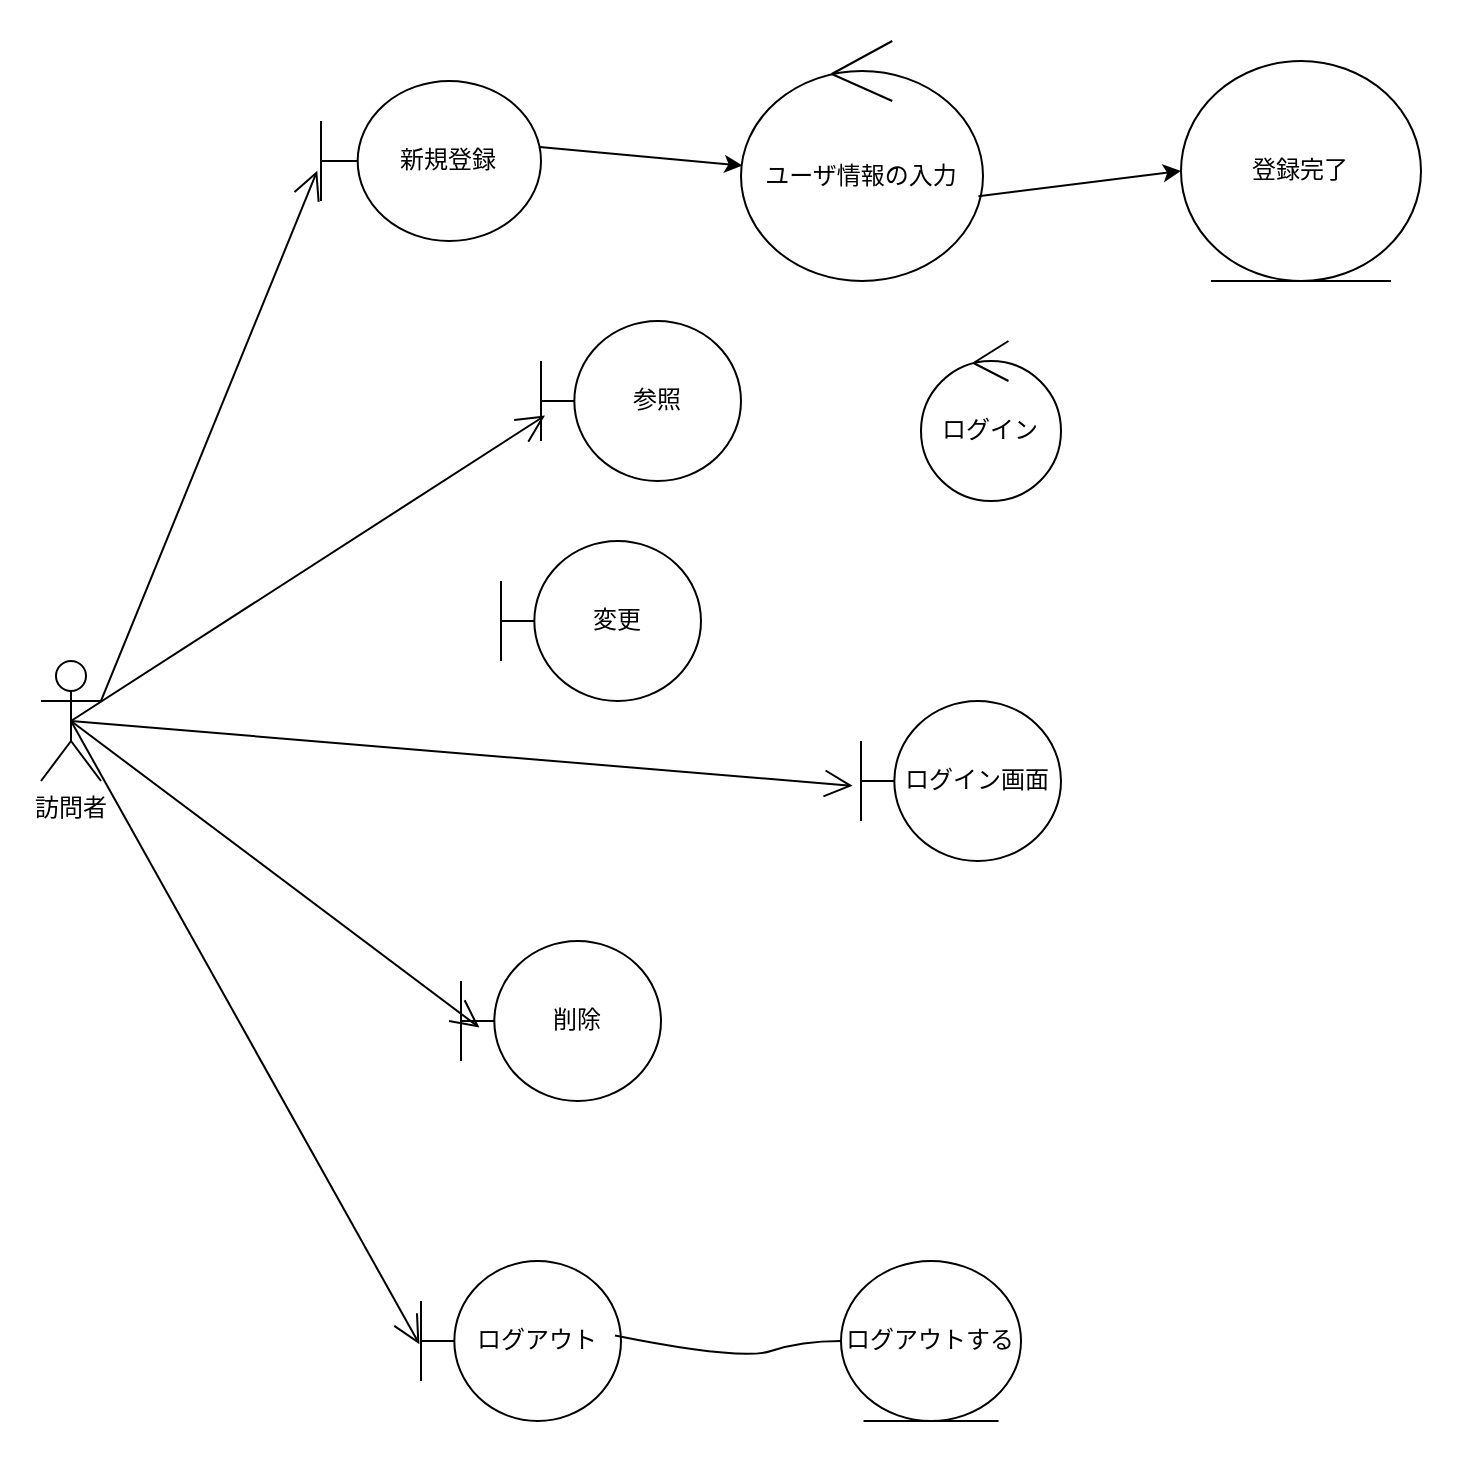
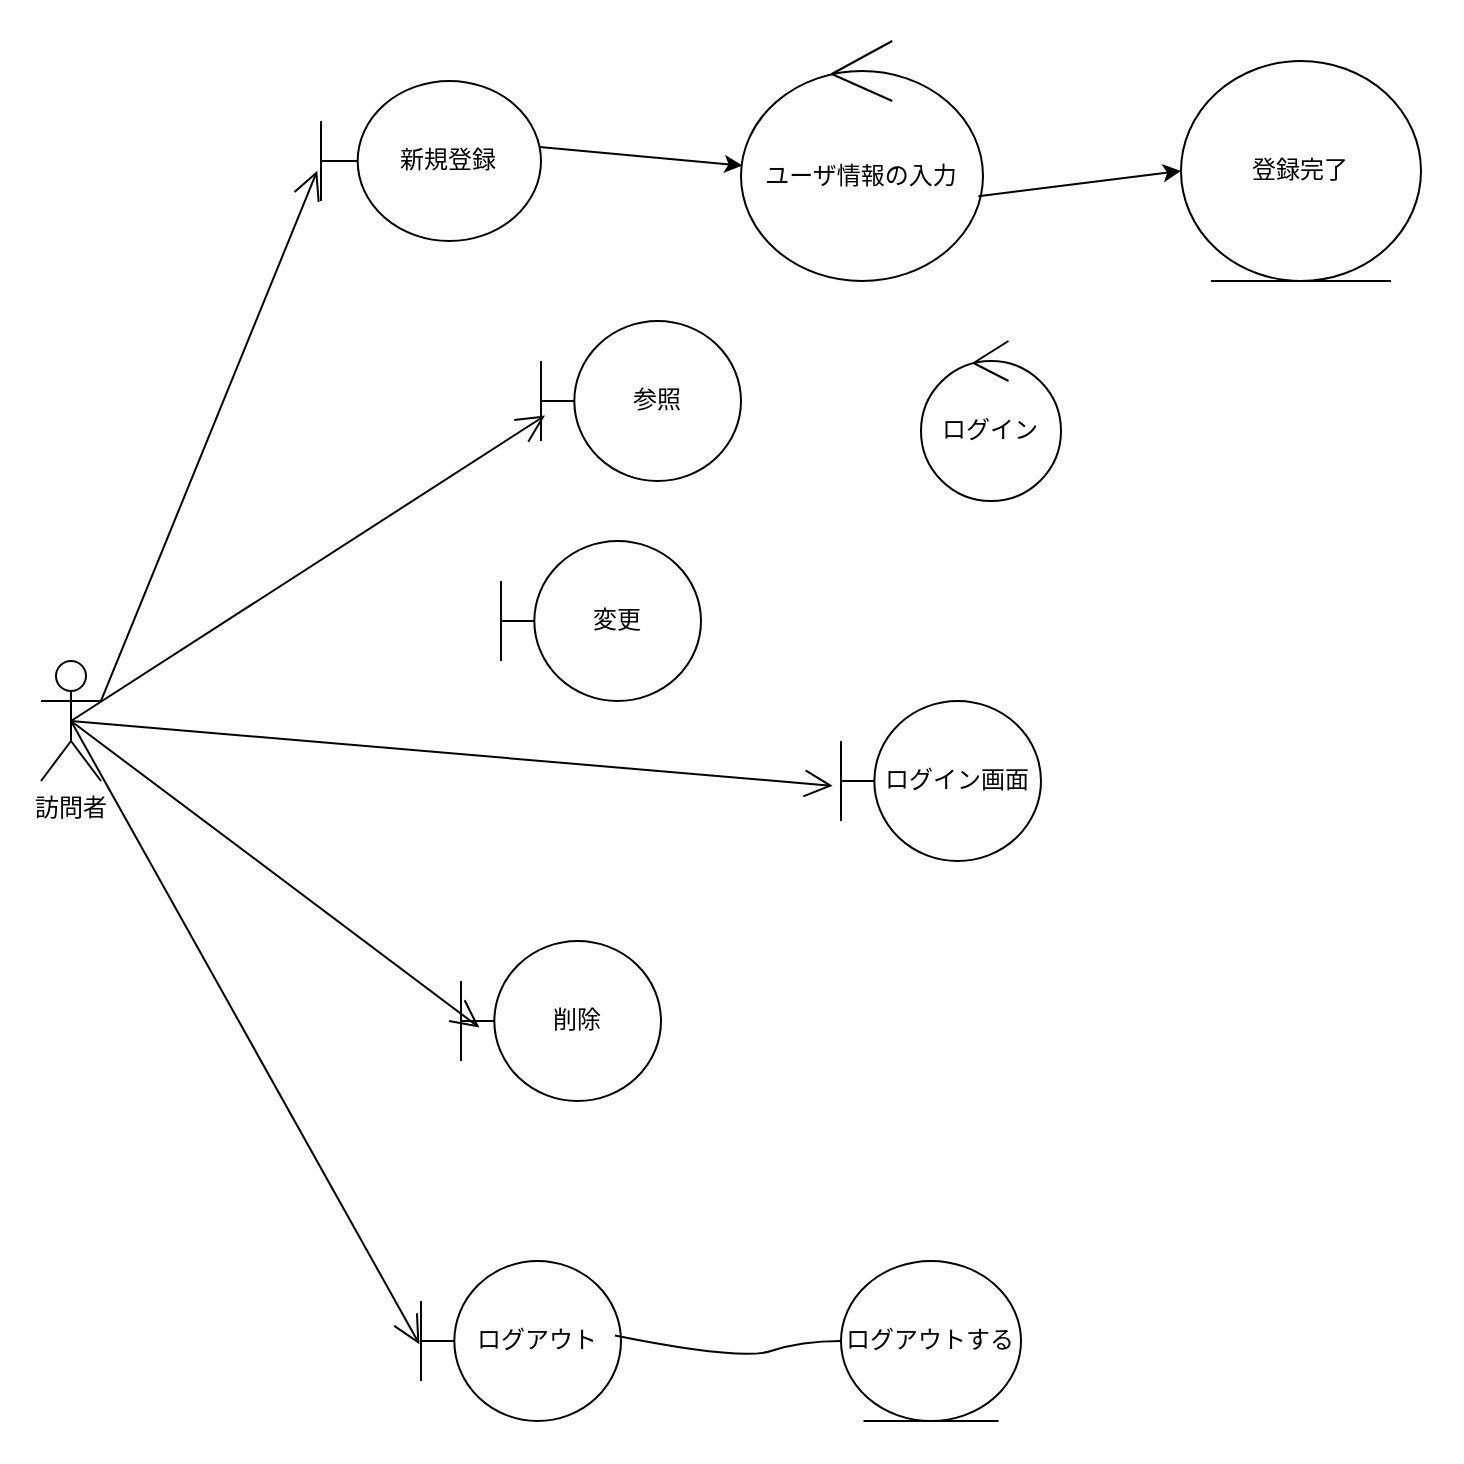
node "ログイン画面": moved (961, 781) -> (941, 781)
